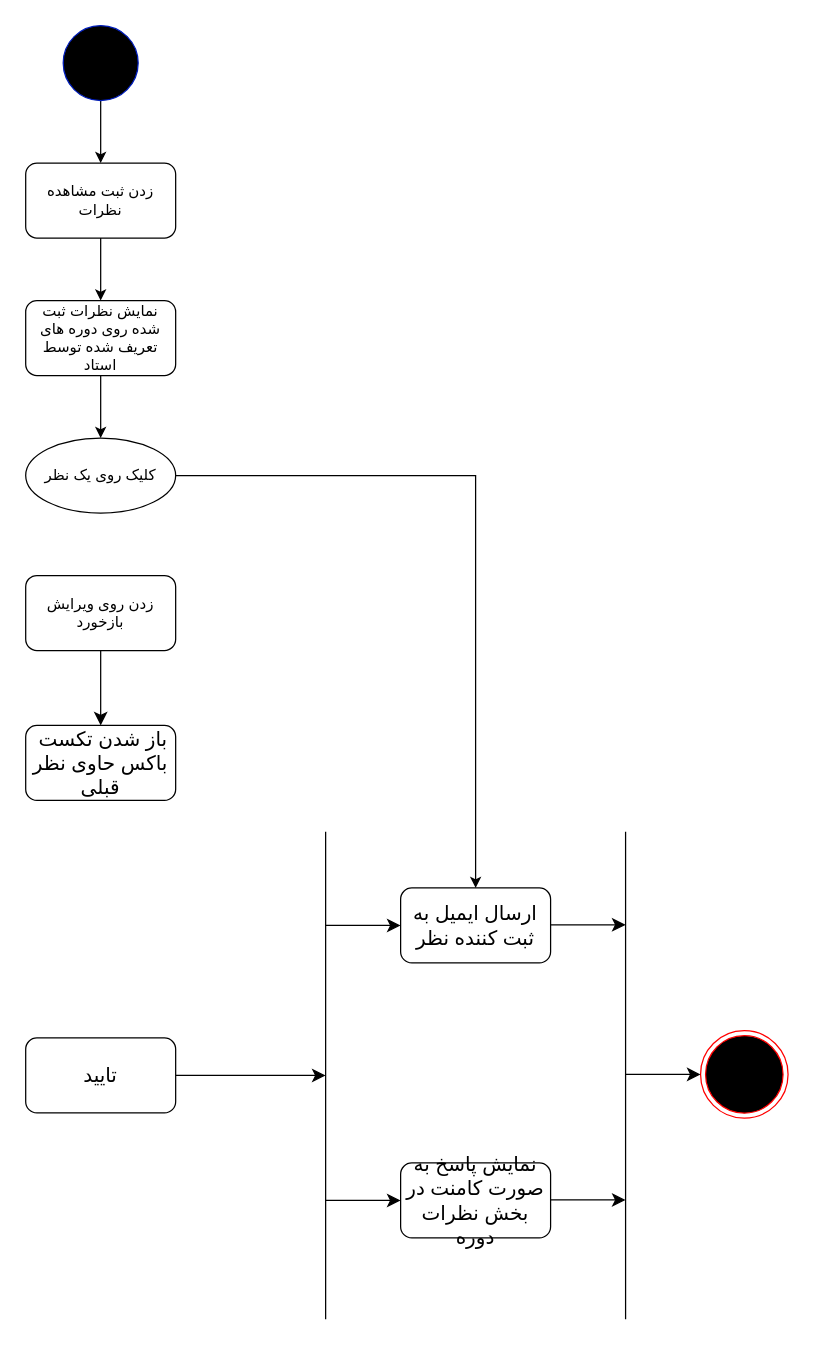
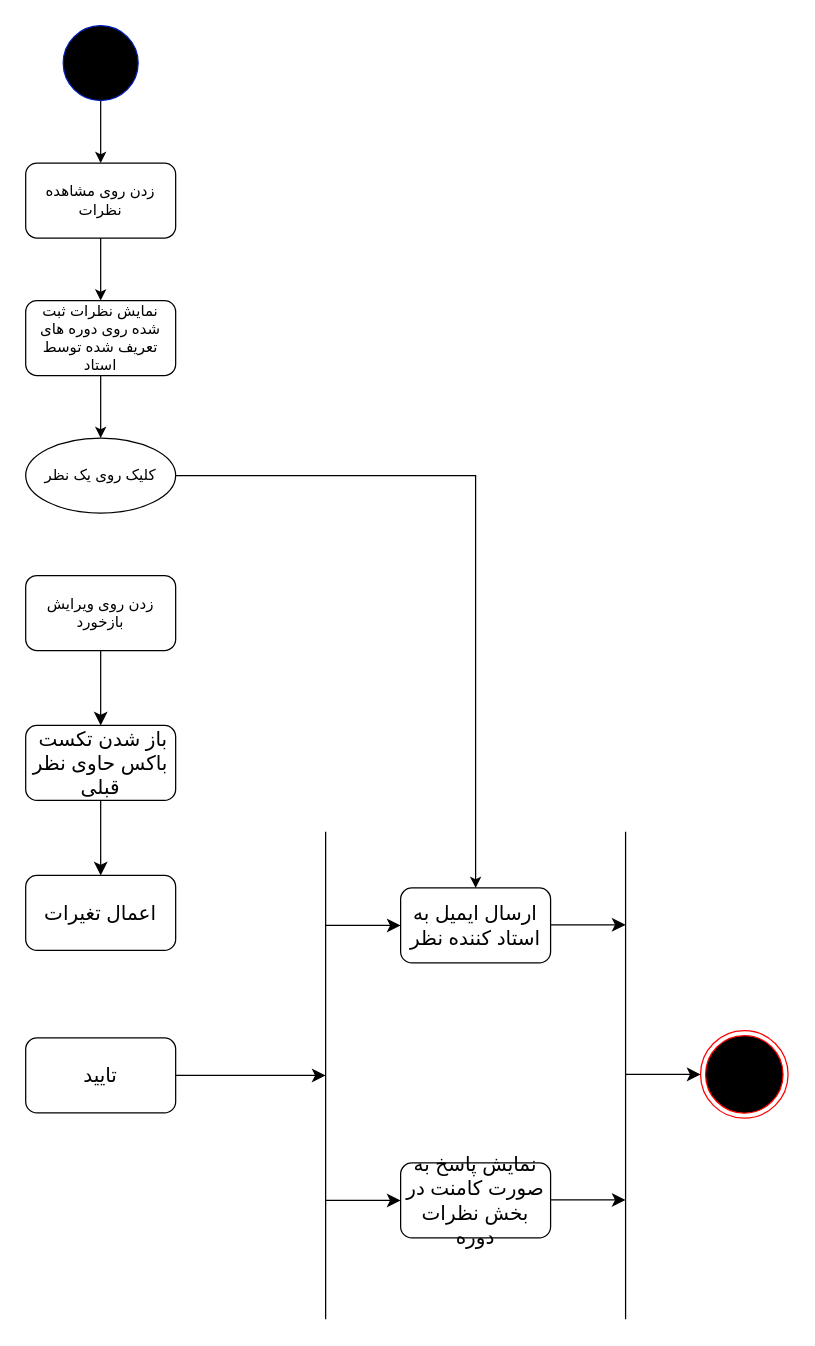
node "زدن ثبت مشاهده نظرات": label "زدن ثبت مشاهده نظرات" -> "زدن روی مشاهده نظرات"
edge "باز شدن تکست باکس حاوی نظر قبلی" -> "اعمال تغیرات": added
node "اعمال تغیرات": added
node "ارسال ایمیل به ثبت کننده نظر": label "ارسال ایمیل به ثبت کننده نظر" -> "ارسال ایمیل به استاد کننده نظر"
